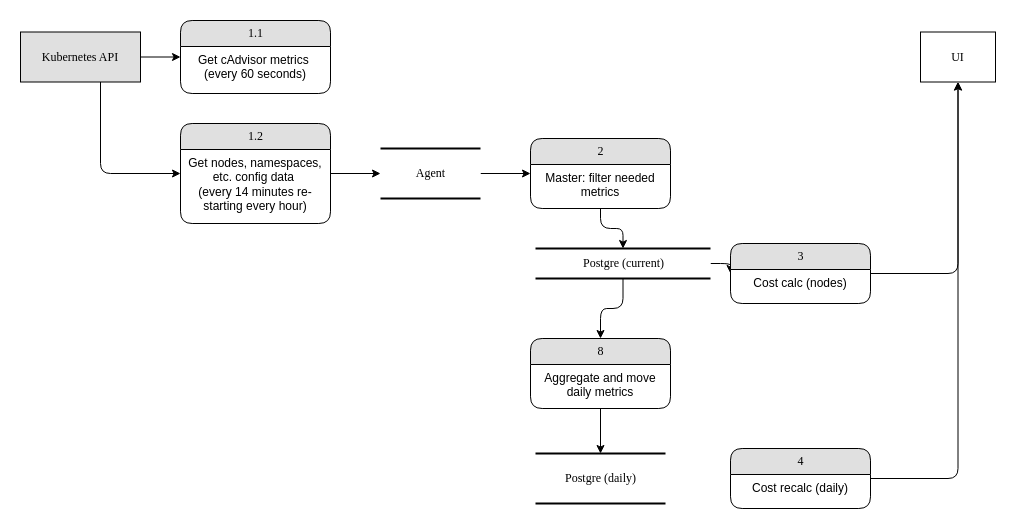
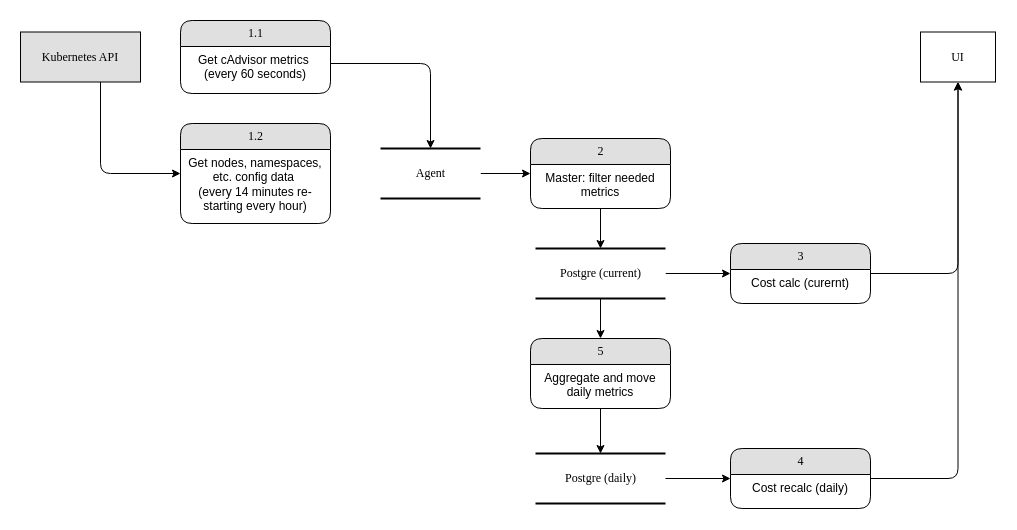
edge "Kubernetes API" -> "1.1": removed
edge "Get cAdvisor metrics (every 60 seconds)" -> "Agent": added
edge "1.2" -> "Agent": removed
node "Postgre (current)": size 175x30 -> 130x50
node "Cost calc (nodes)": label "Cost calc (nodes)" -> "Cost calc (curernt)"
node "8": label "8" -> "5"
edge "Postgre (daily)" -> "Cost recalc (daily)": added
